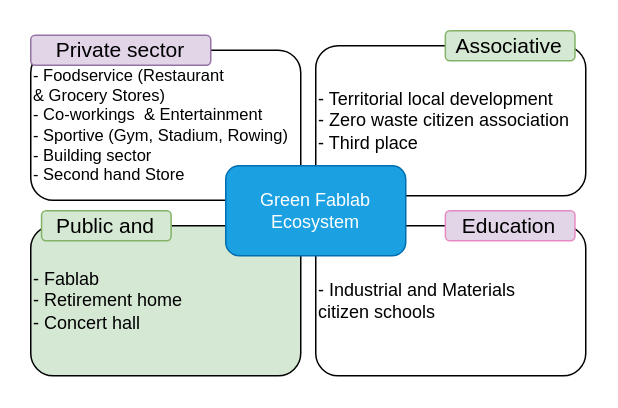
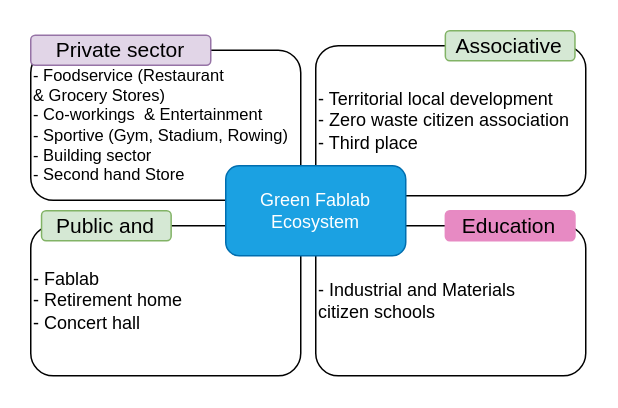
node "Education": fillcolor #e1d5e7 -> #e78ac3
node "- Fablab - Retirement home - Concert hall": fillcolor #d5e8d4 -> #ffffff
